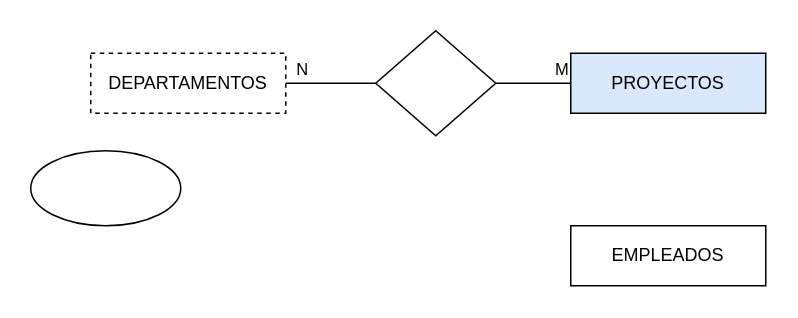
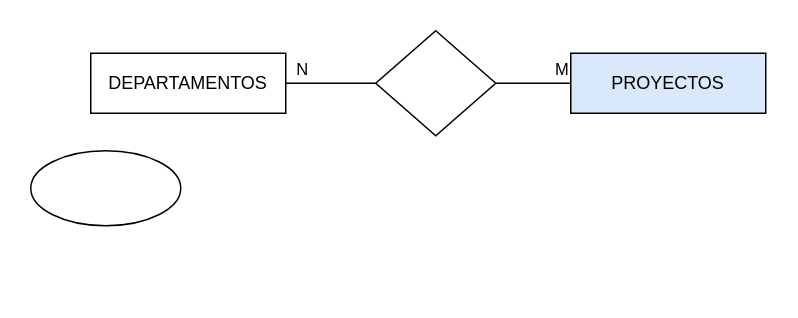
node "DEPARTAMENTOS": style dashed -> solid
node "EMPLEADOS": removed
